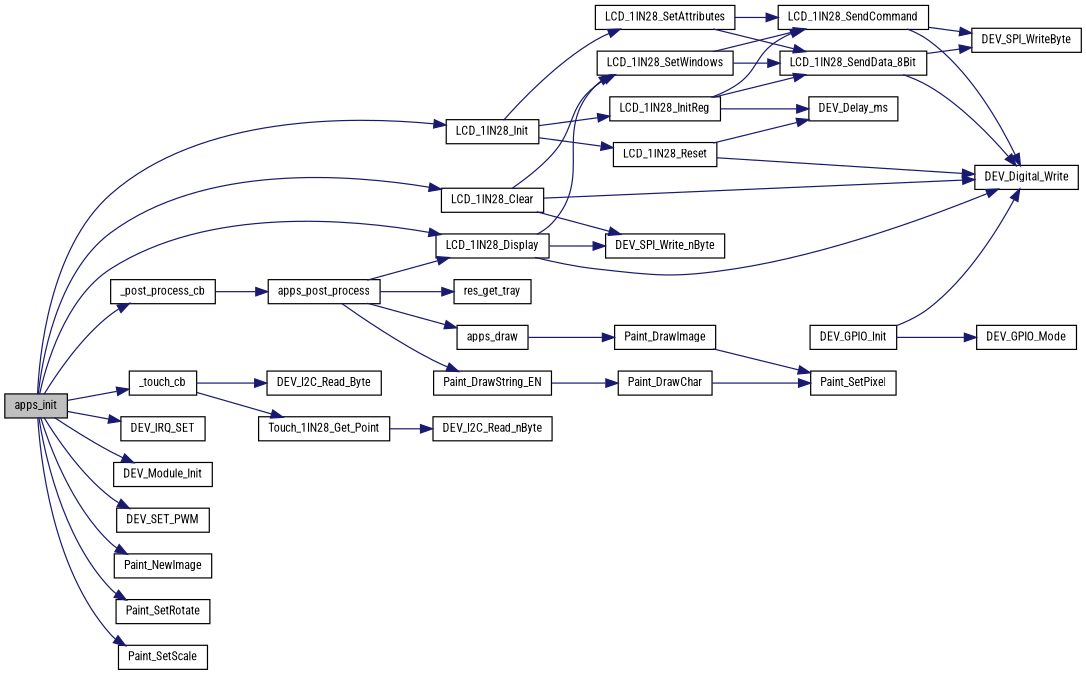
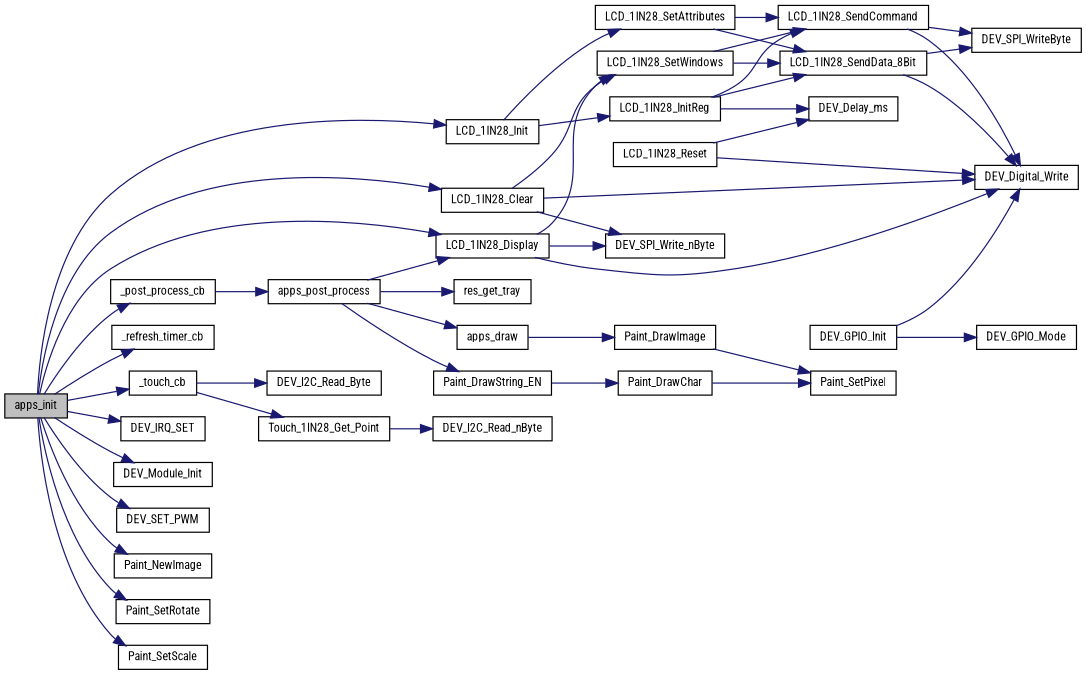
edge "LCD_1IN28_Init" -> "LCD_1IN28_Reset": removed
node "_refresh_timer_cb": added
